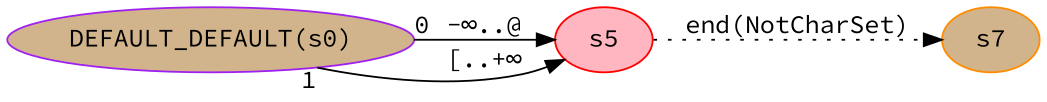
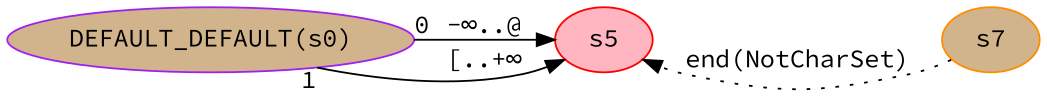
edge "s5" -> "s7": reversed
